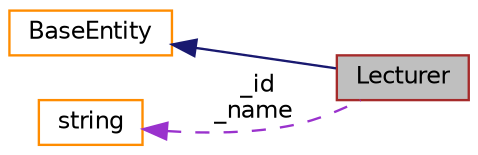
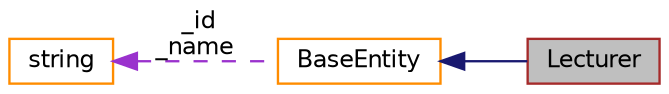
edge "Lecturer" -> "string": now "BaseEntity" -> "string"
